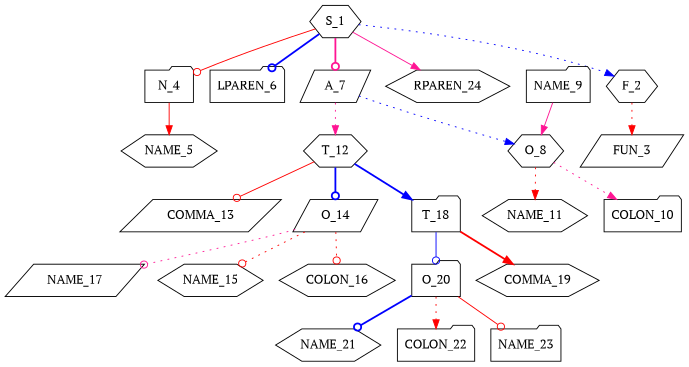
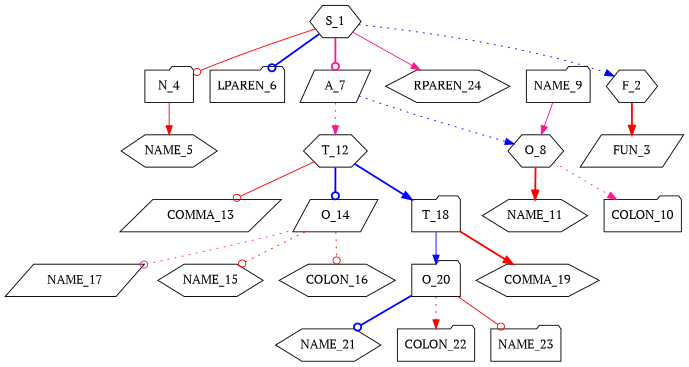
edge "F_2" -> "FUN_3": style dotted -> bold
edge "O_8" -> "NAME_11": style dotted -> bold
edge "T_18" -> "O_20": arrowhead odot -> normal
